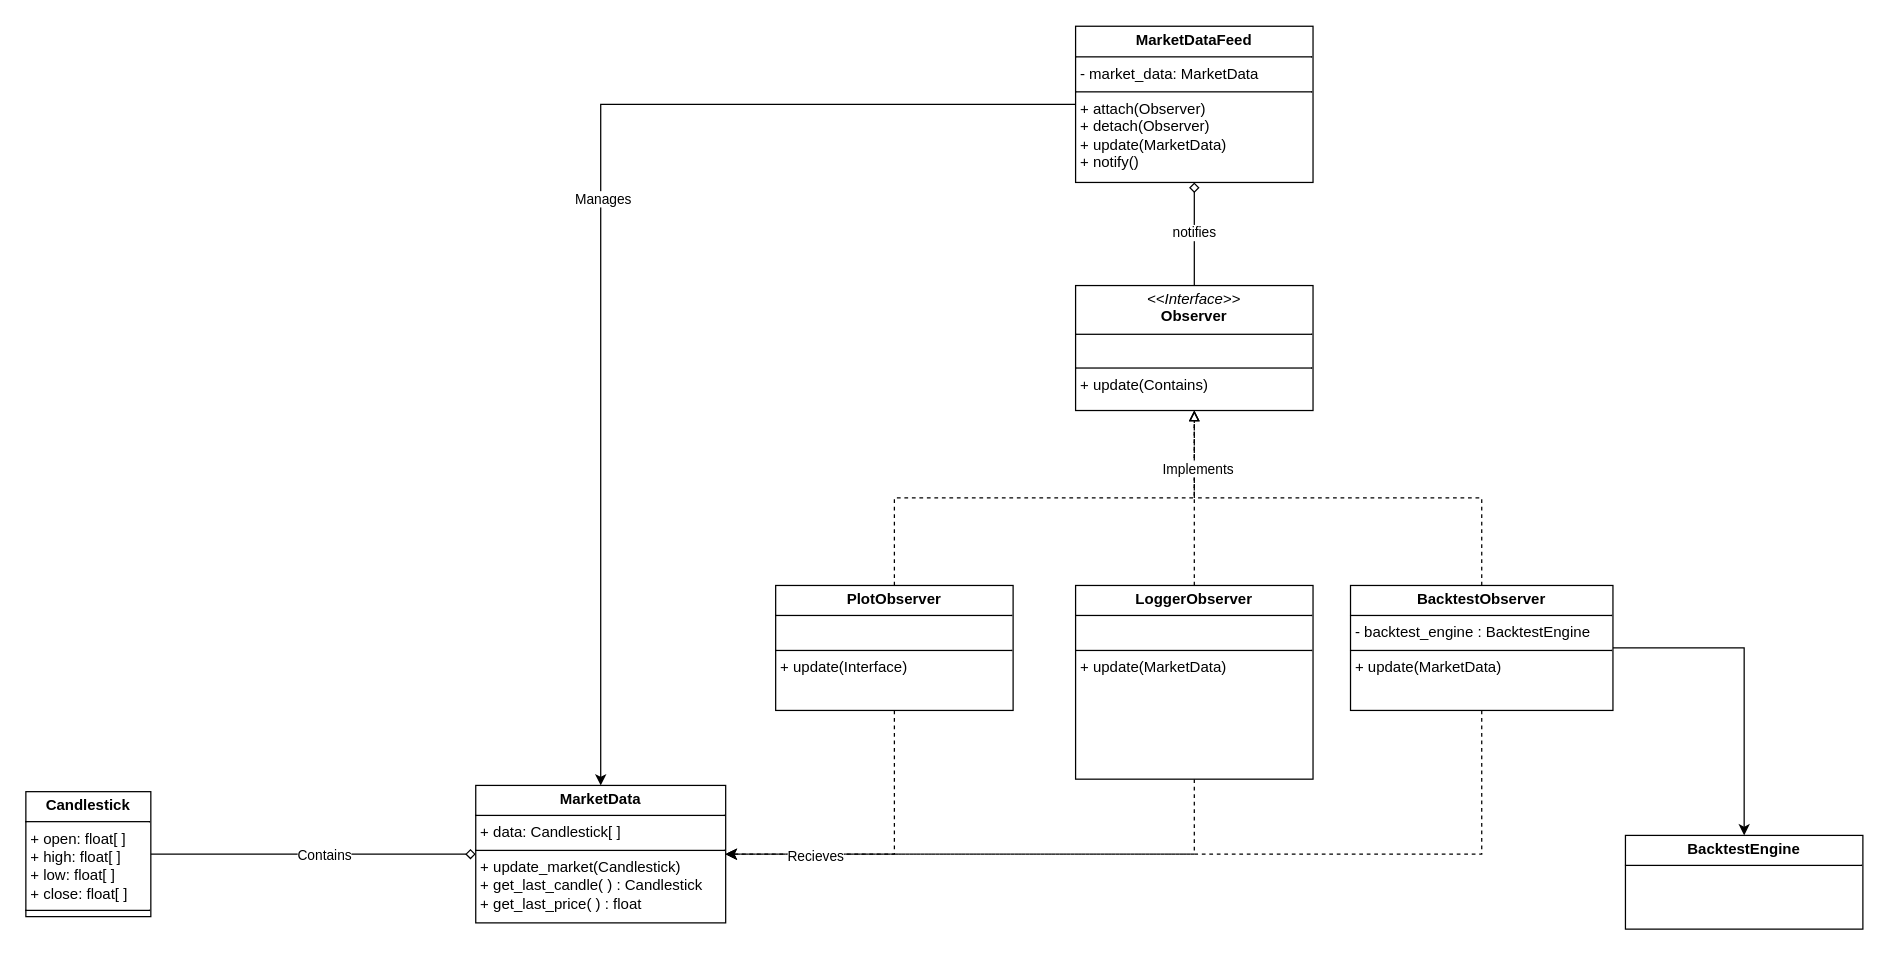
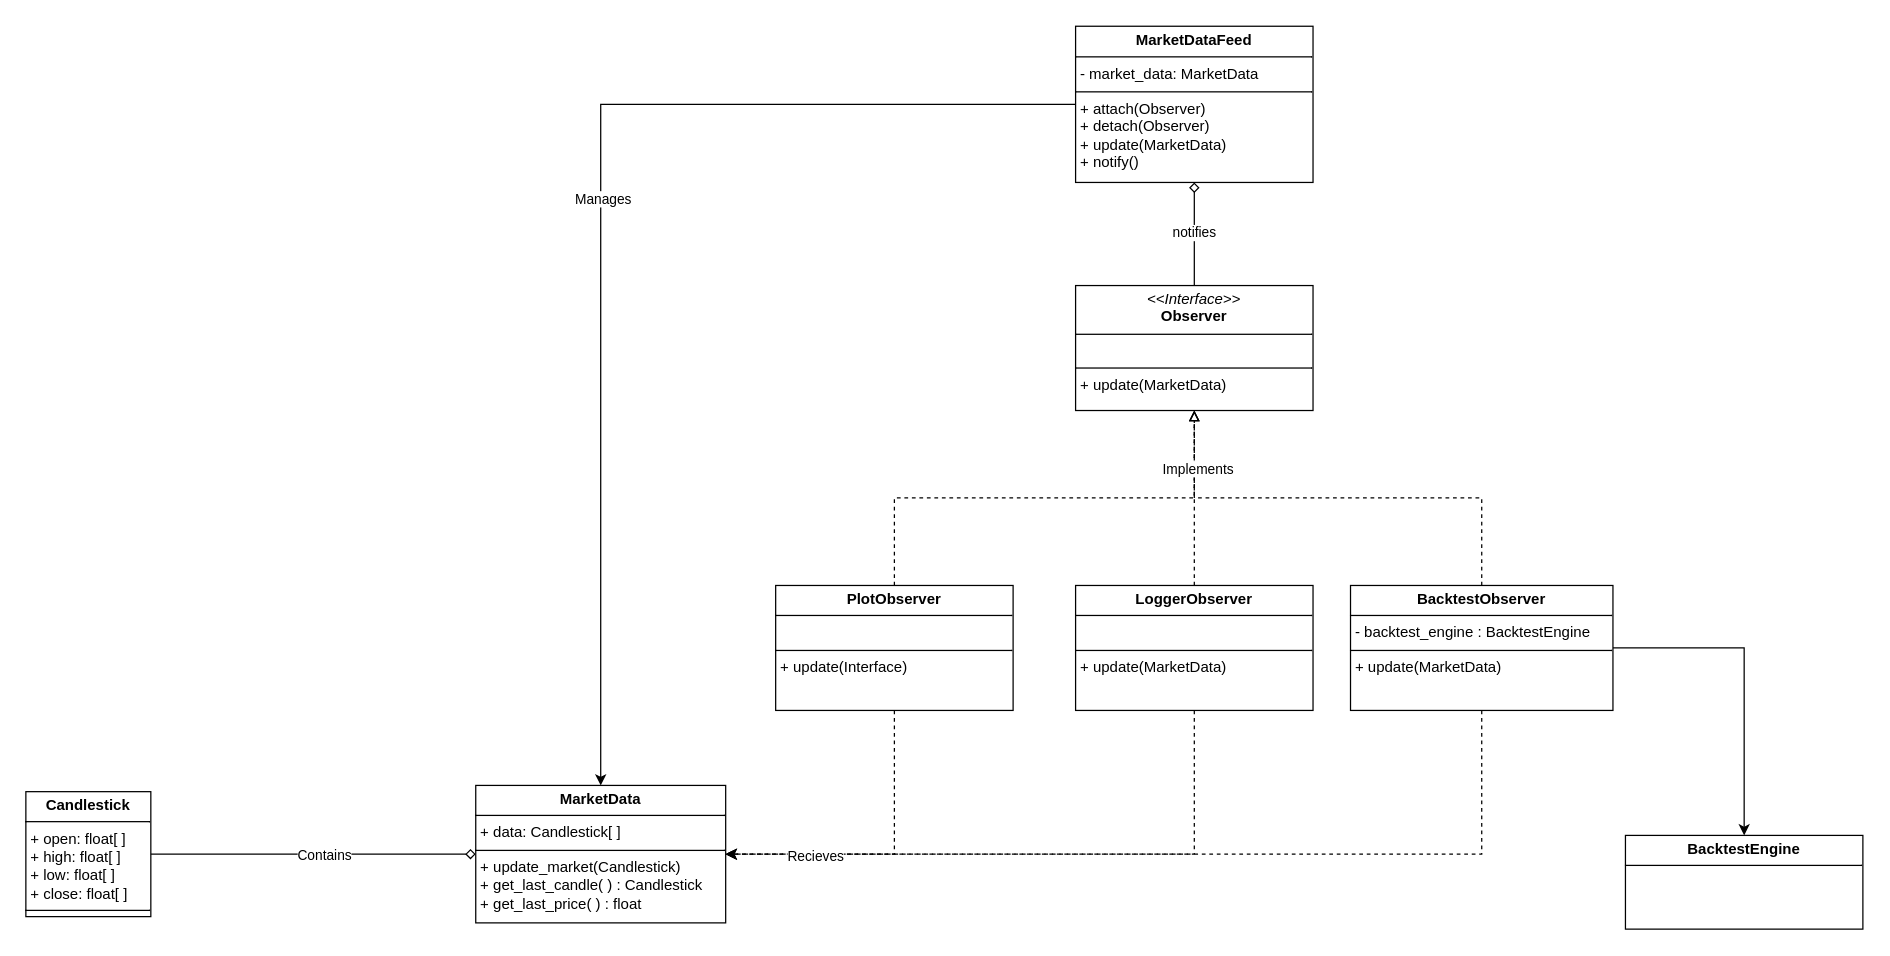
node "<<Interface>> Observer + update(Contains)": label "<<Interface>> Observer + update(Contains)" -> "<<Interface>> Observer + update(MarketData)"
node "LoggerObserver + update(MarketData)": size 238x194 -> 238x125
